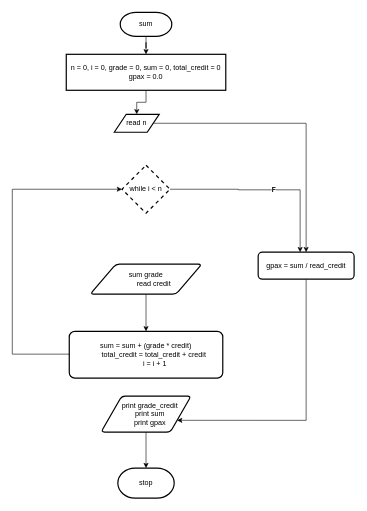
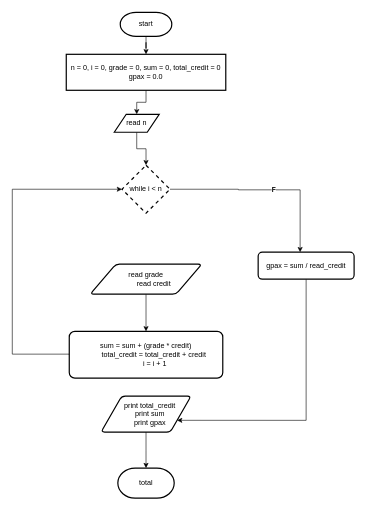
node "sum": label "sum" -> "start"
edge "read n" -> "gpax = sum / read_credit": now "read n" -> "while i < n"
node "sum grade read credit": label "sum grade read credit" -> "read grade read credit"
node "print grade_credit print sum print gpax": label "print grade_credit print sum print gpax" -> "print total_credit print sum print gpax"
node "stop": label "stop" -> "total"
